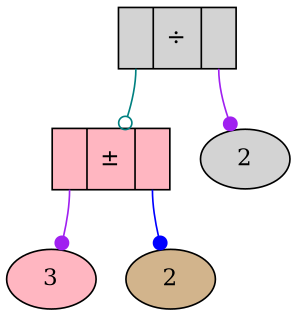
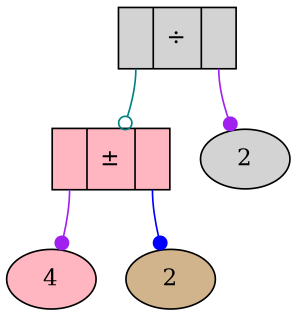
node "3": label "3" -> "4"
